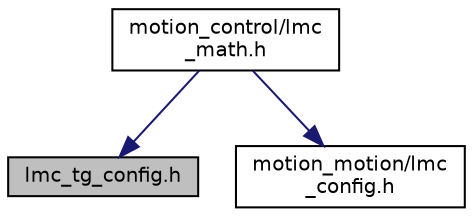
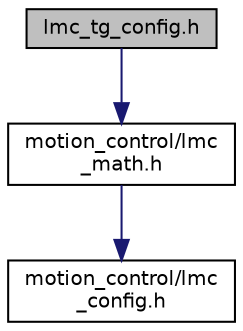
edge "motion_control/lmc _math.h" -> "lmc_tg_config.h": reversed
node "motion_motion/lmc _config.h": label "motion_motion/lmc _config.h" -> "motion_control/lmc _config.h"
